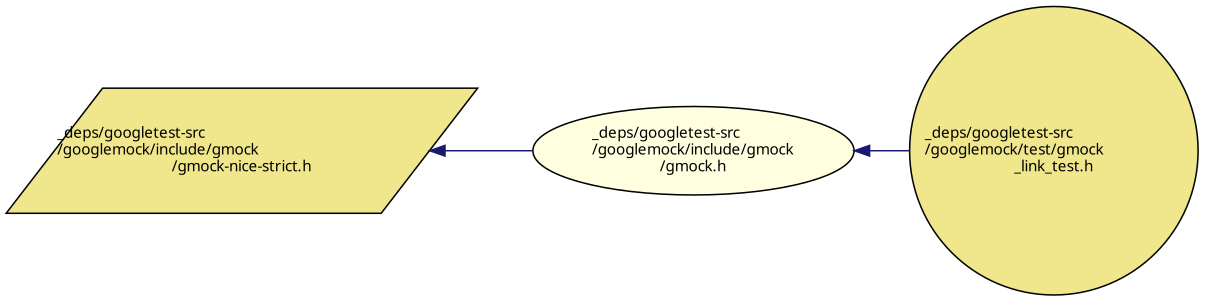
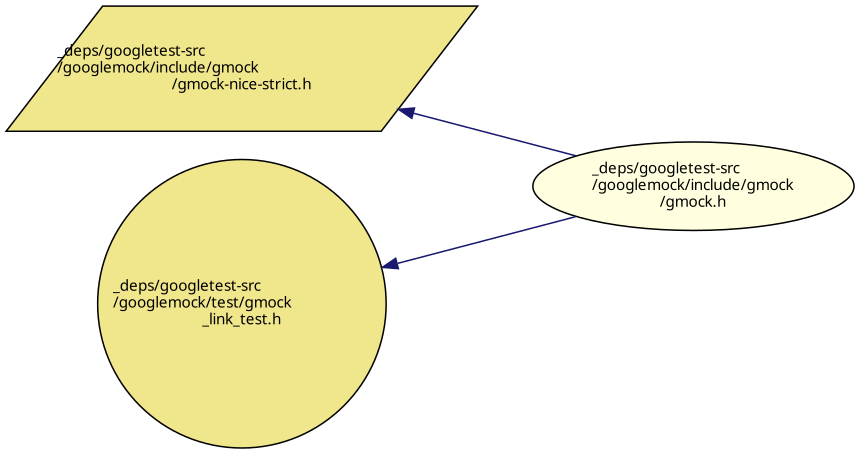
edge "_deps/googletest-src /googlemock/test/gmock _link_test.h" -> "_deps/googletest-src /googlemock/include/gmock /gmock.h": reversed
